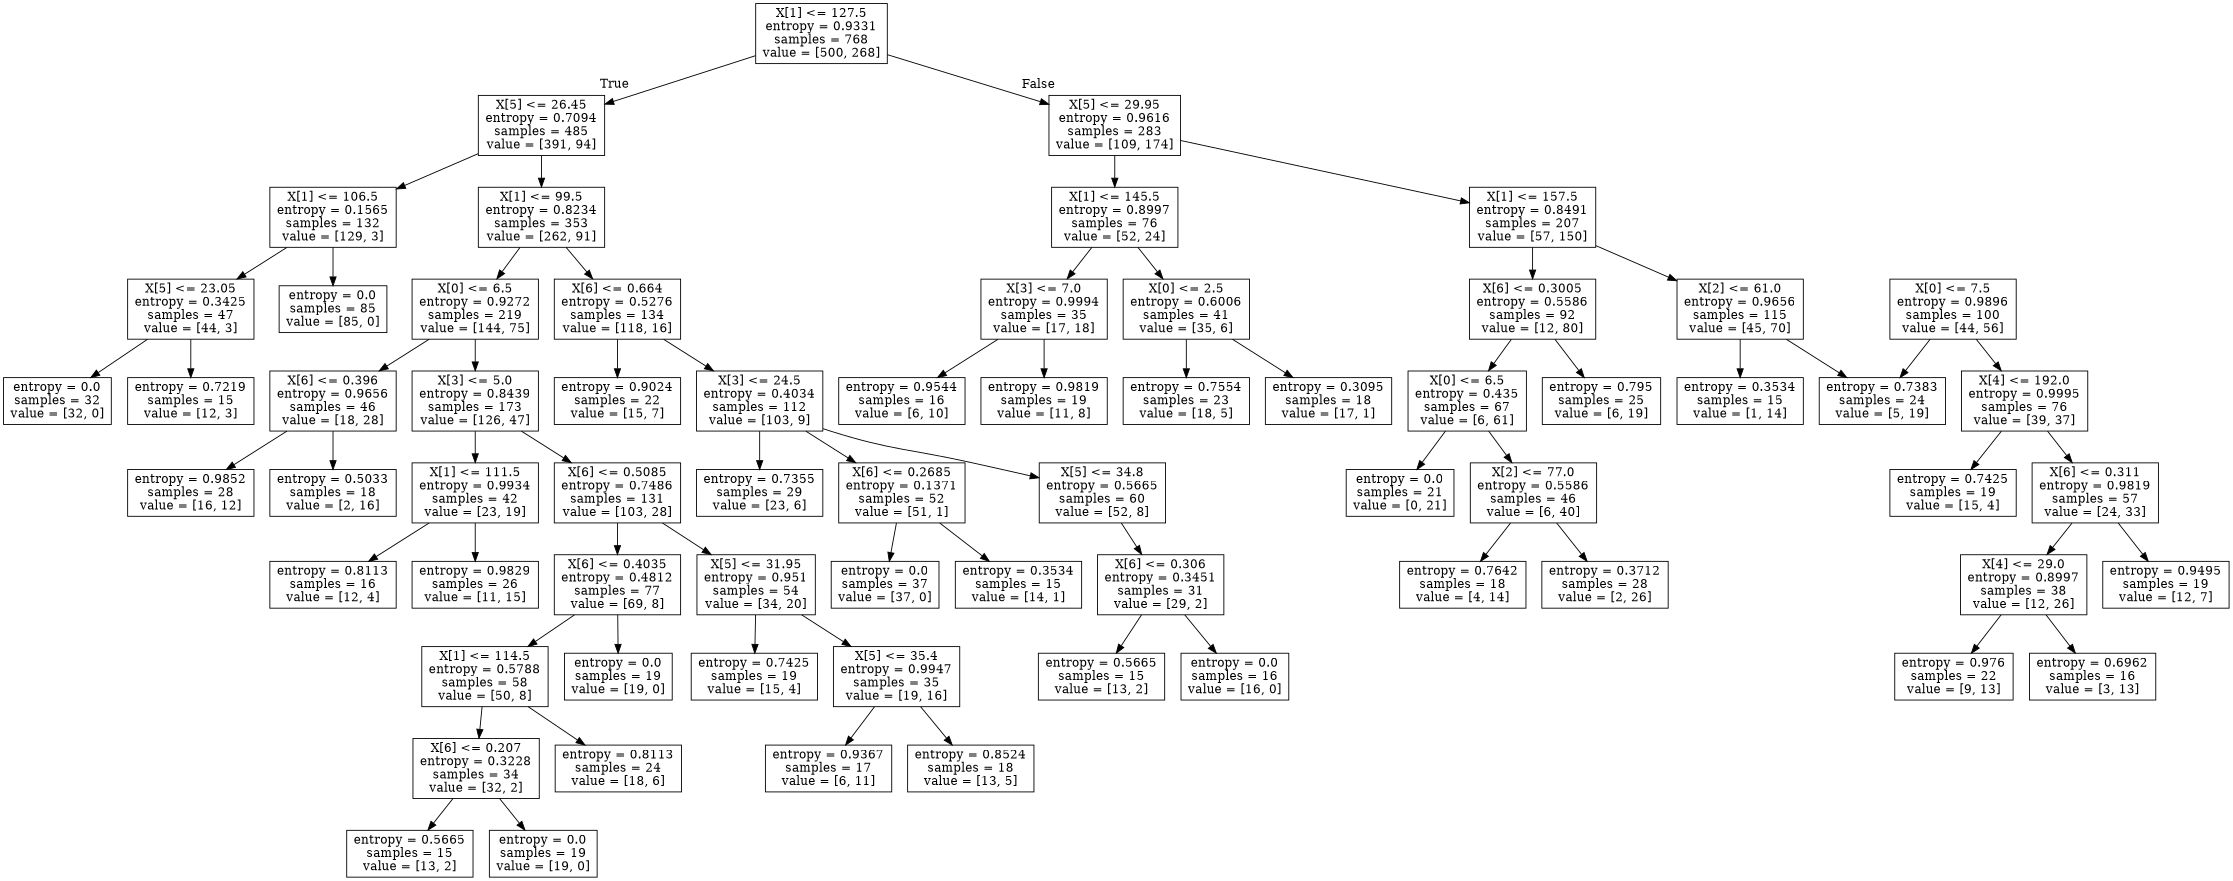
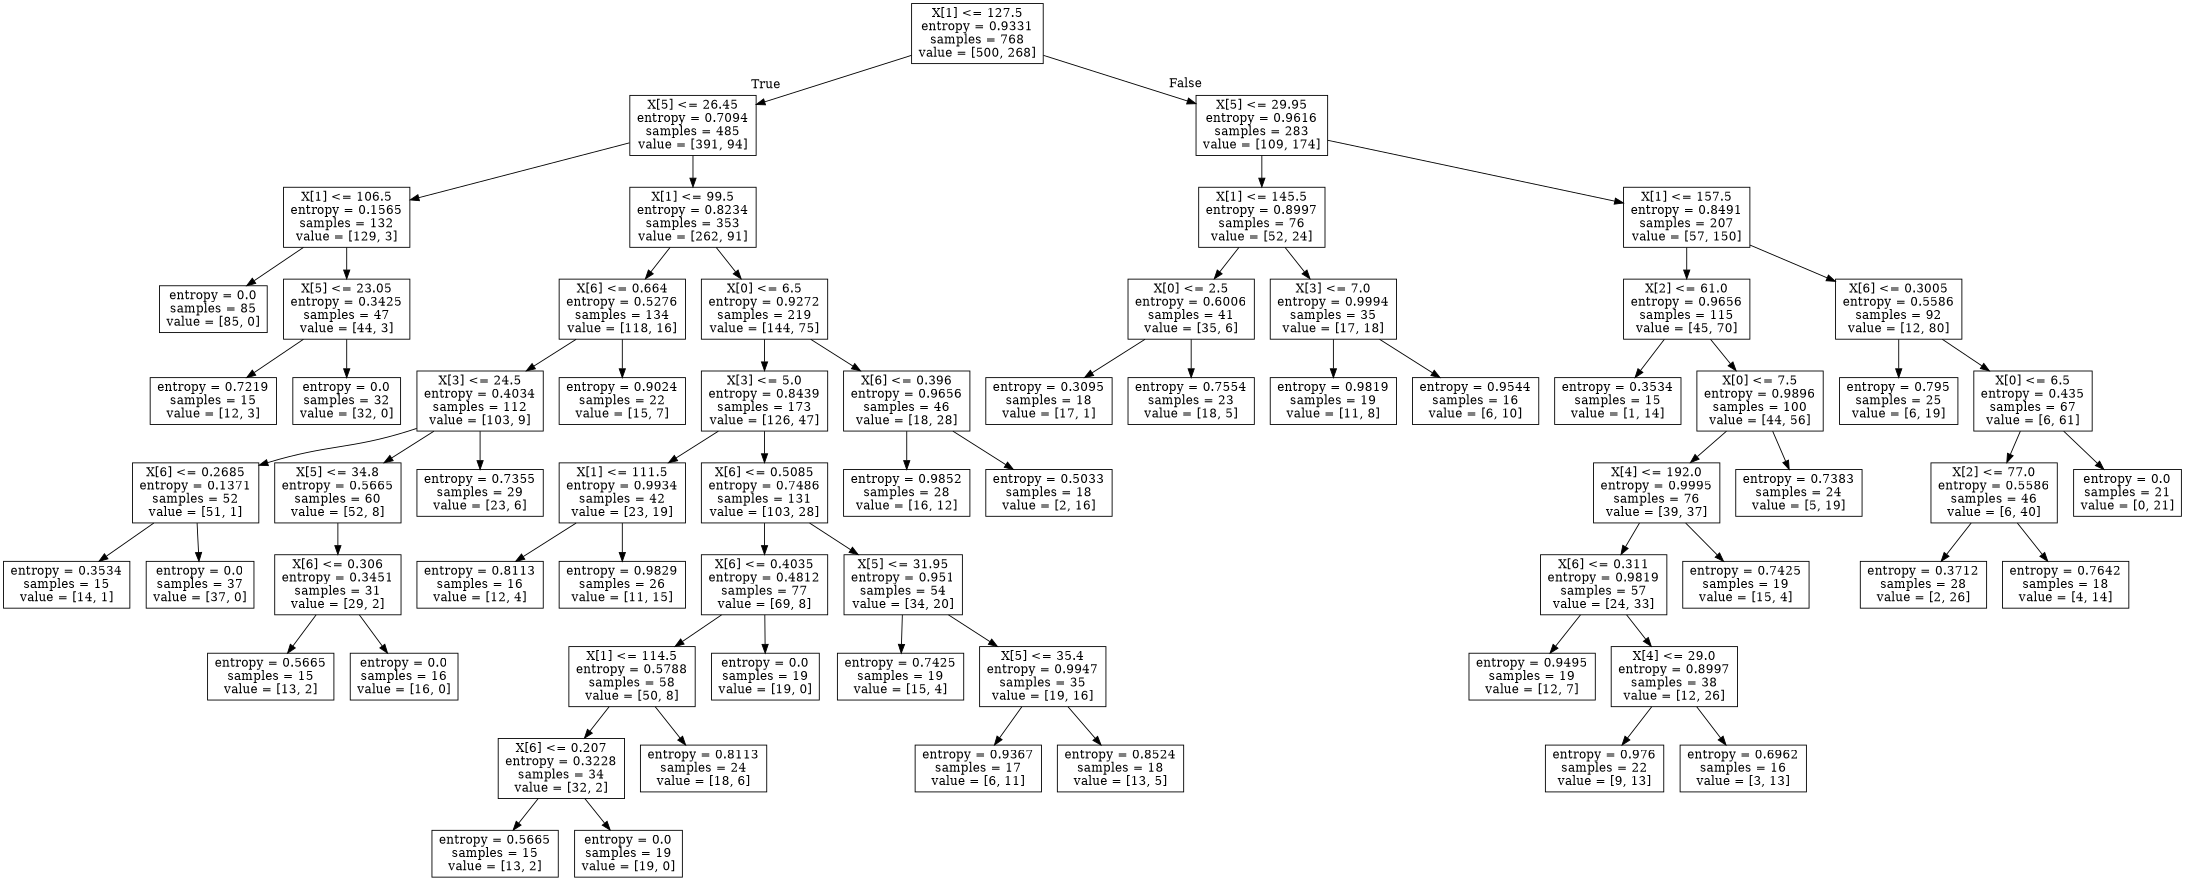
edge "X[2] <= 61.0 entropy = 0.9656 samples = 115 value = [45, 70]" -> "entropy = 0.7383 samples = 24 value = [5, 19]": now "X[2] <= 61.0 entropy = 0.9656 samples = 115 value = [45, 70]" -> "X[0] <= 7.5 entropy = 0.9896 samples = 100 value = [44, 56]"
